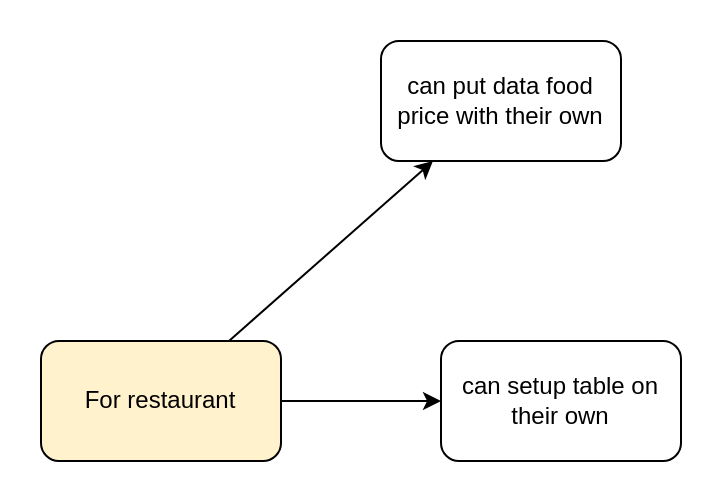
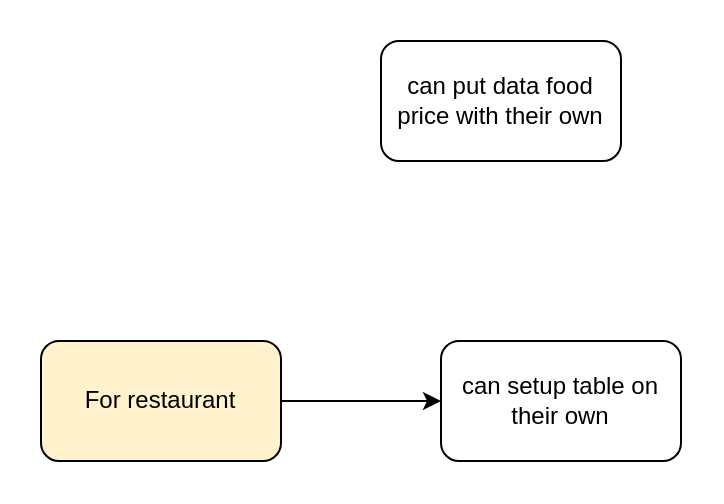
edge "For restaurant" -> "can put data food price with their own": removed
